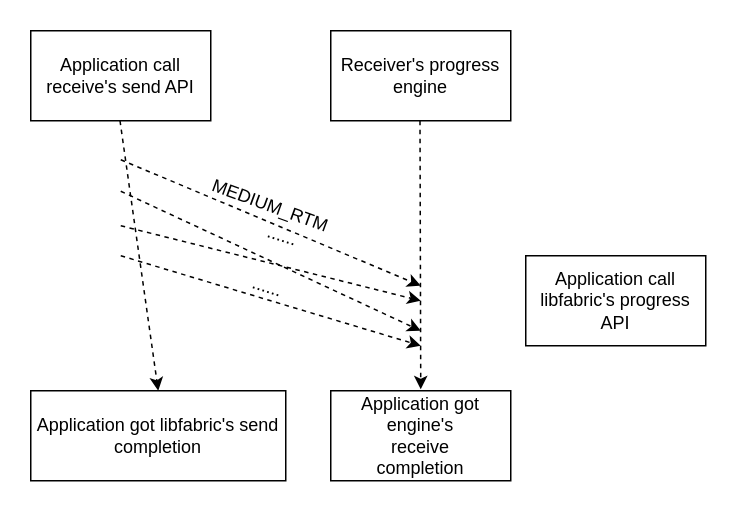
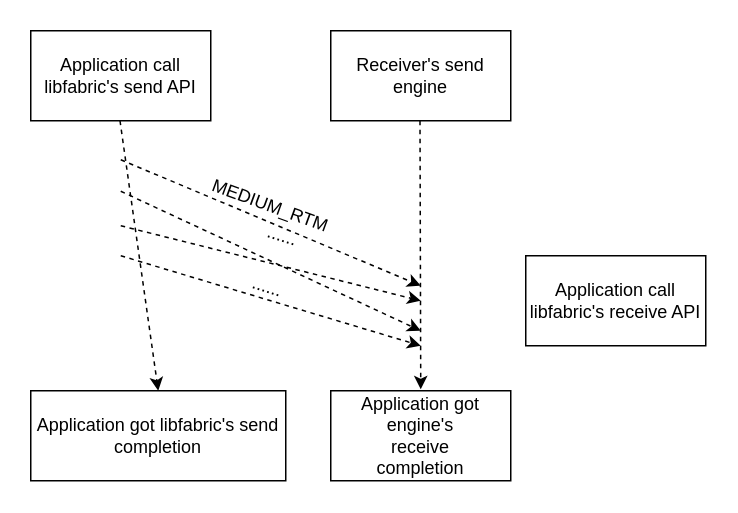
node "Application call receive's send API": label "Application call receive's send API" -> "Application call libfabric's send API"
node "Receiver's progress engine": label "Receiver's progress engine" -> "Receiver's send engine"
node "Application call libfabric's progress API": label "Application call libfabric's progress API" -> "Application call libfabric's receive API"
